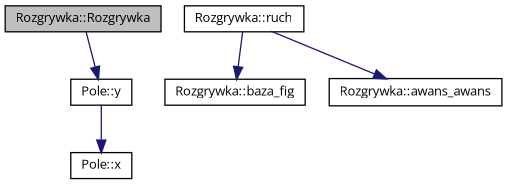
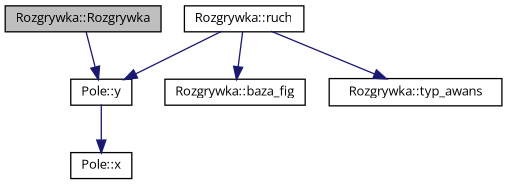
edge "Rozgrywka::ruch" -> "Pole::y": added
node "Rozgrywka::awans_awans": label "Rozgrywka::awans_awans" -> "Rozgrywka::typ_awans"
